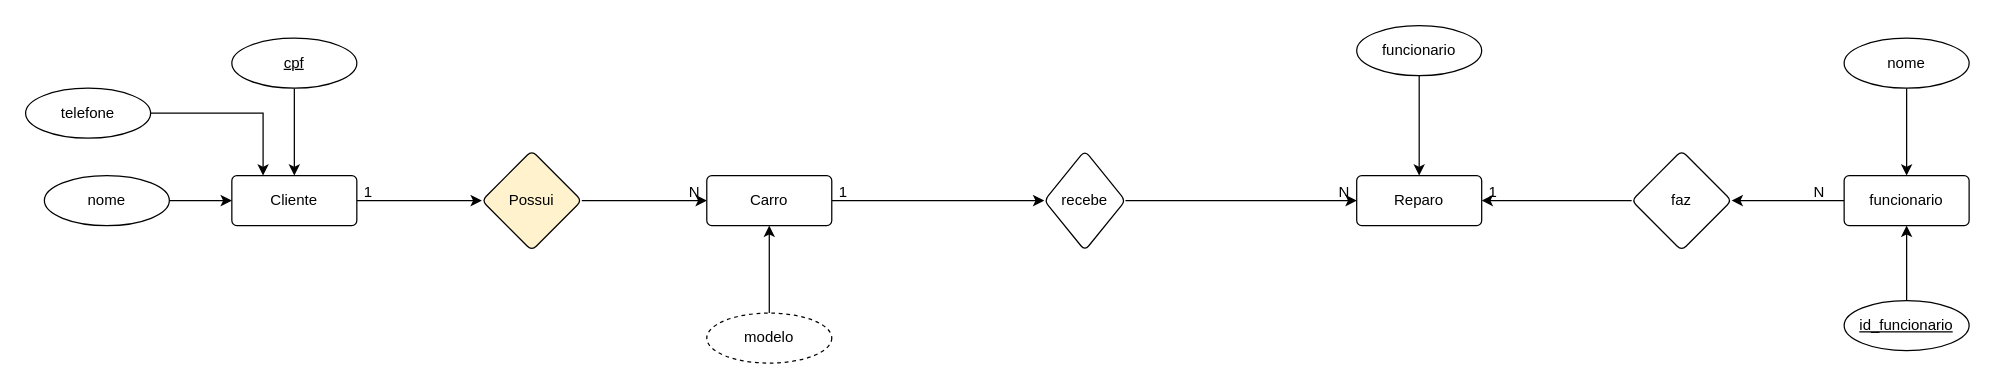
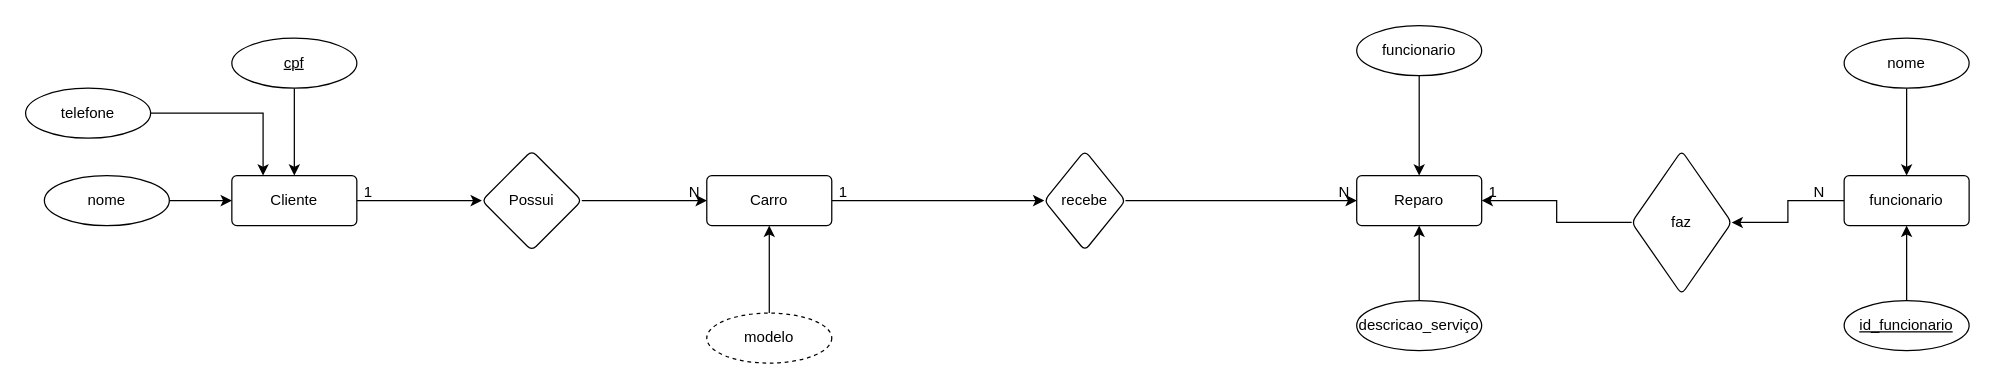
node "Possui": fillcolor #fff2cc -> #ffffff
node "faz": size 100x100 -> 100x144
edge "descricao_serviço" -> "Reparo": added
node "descricao_serviço": added
